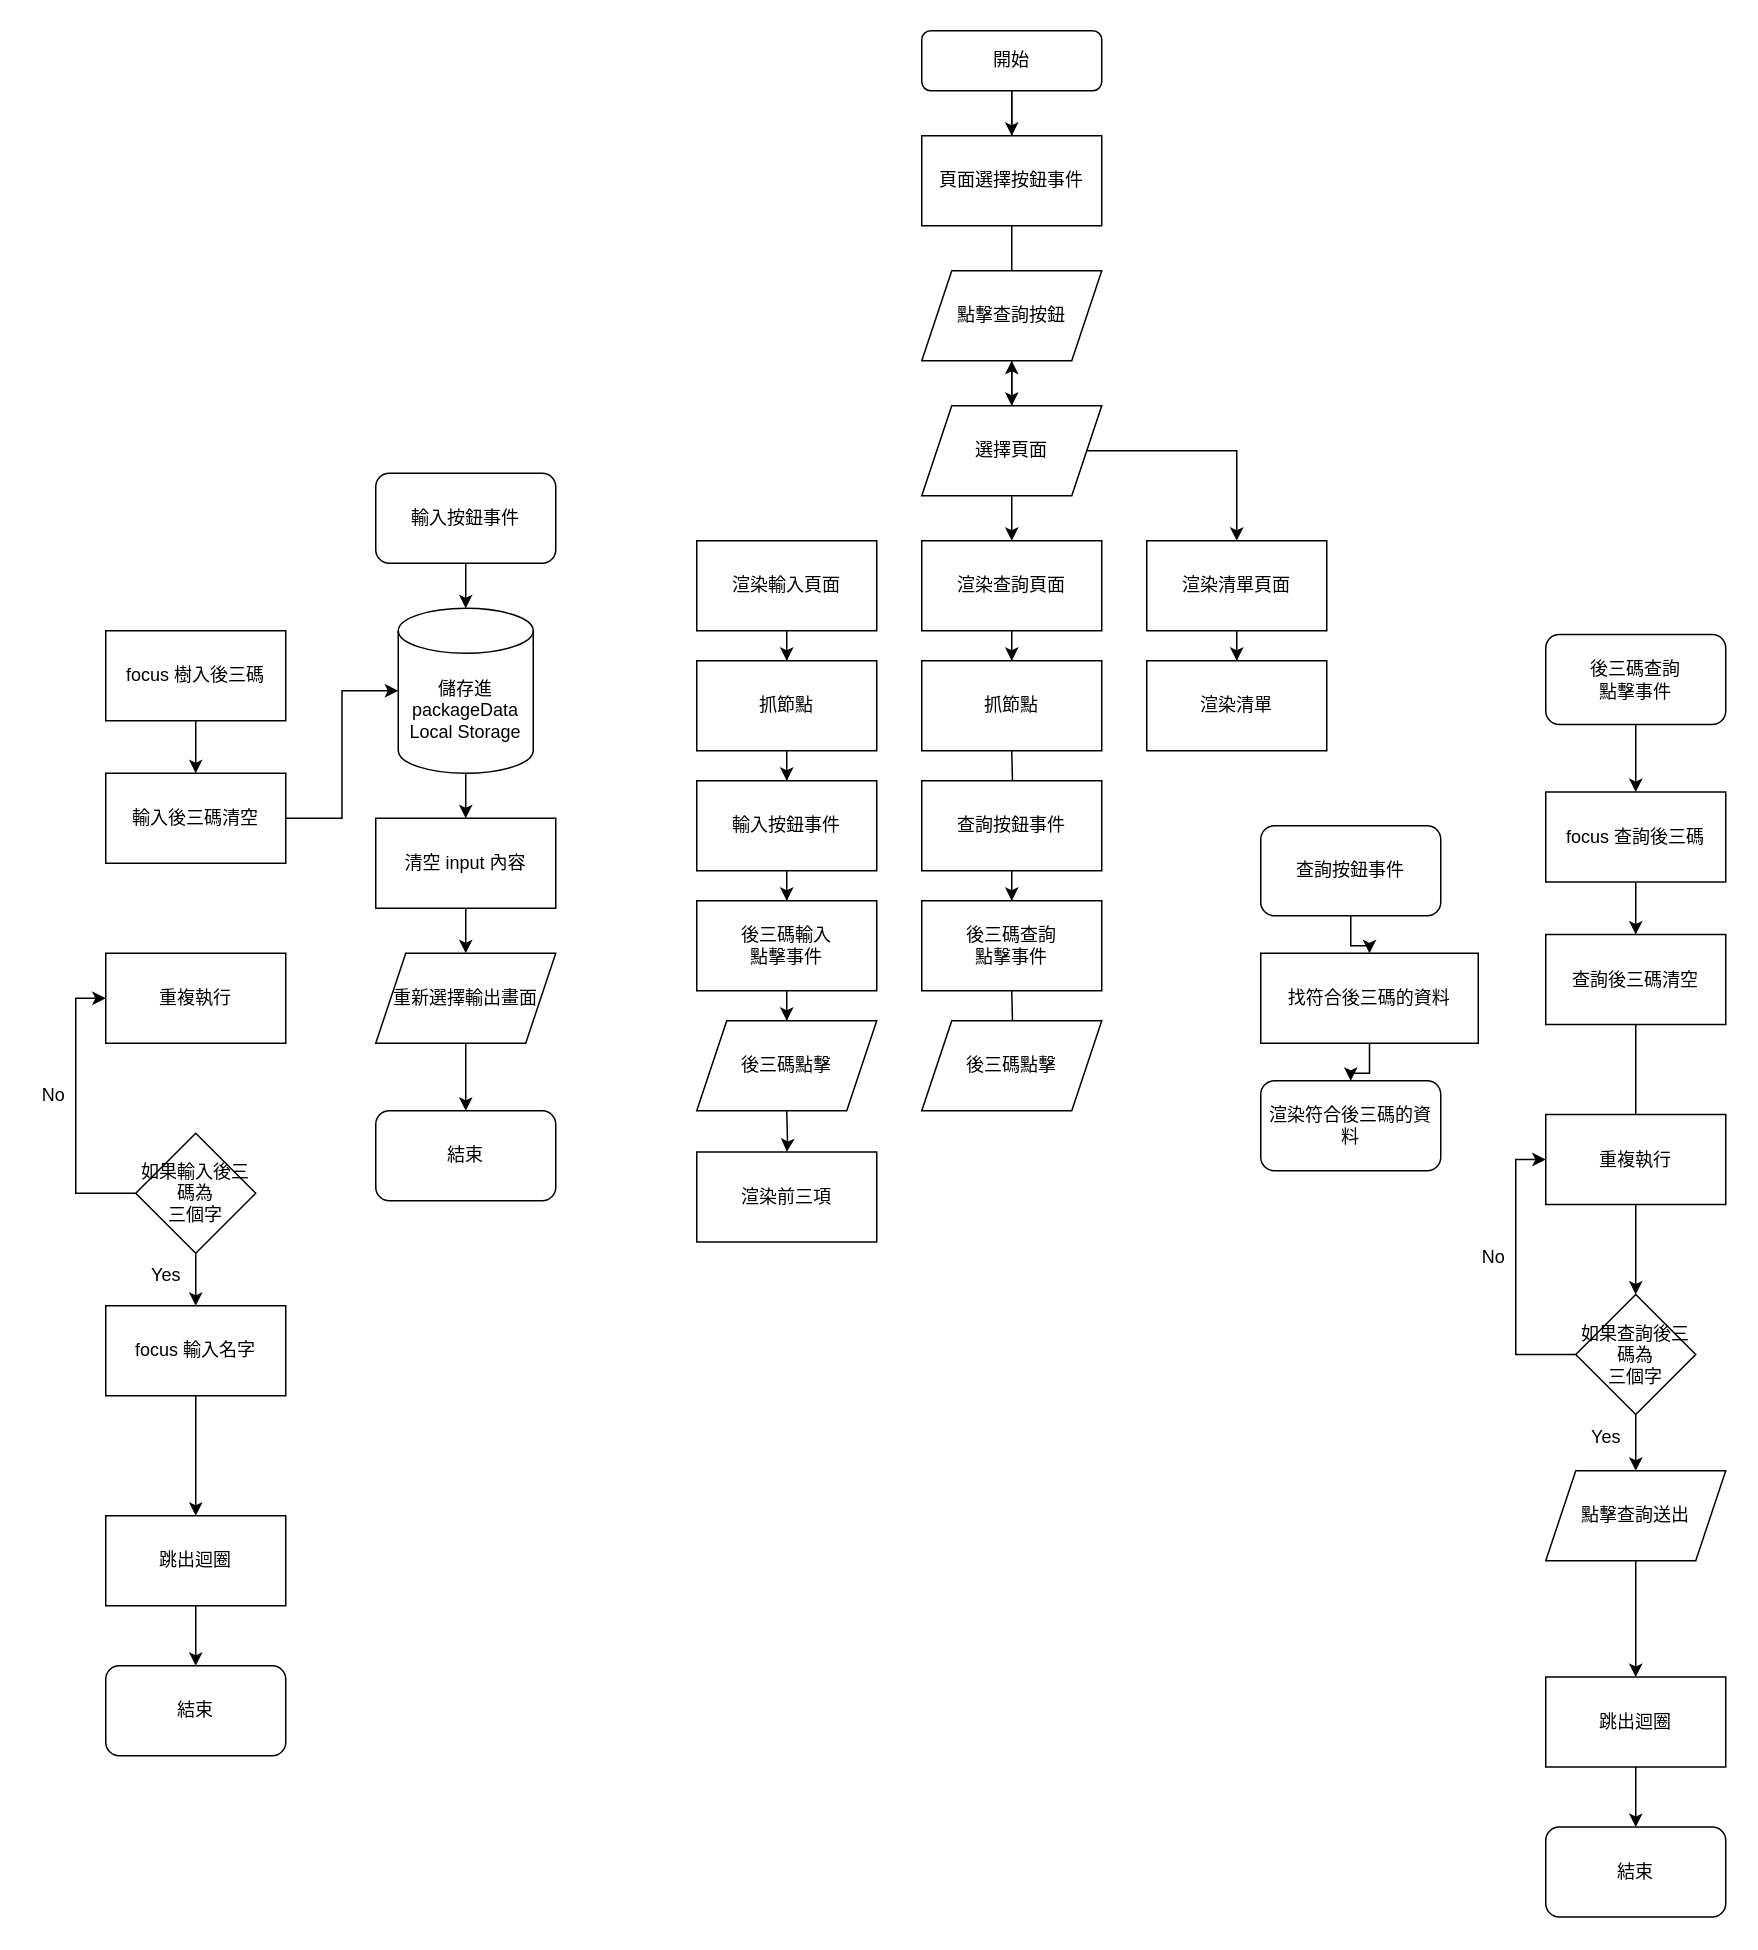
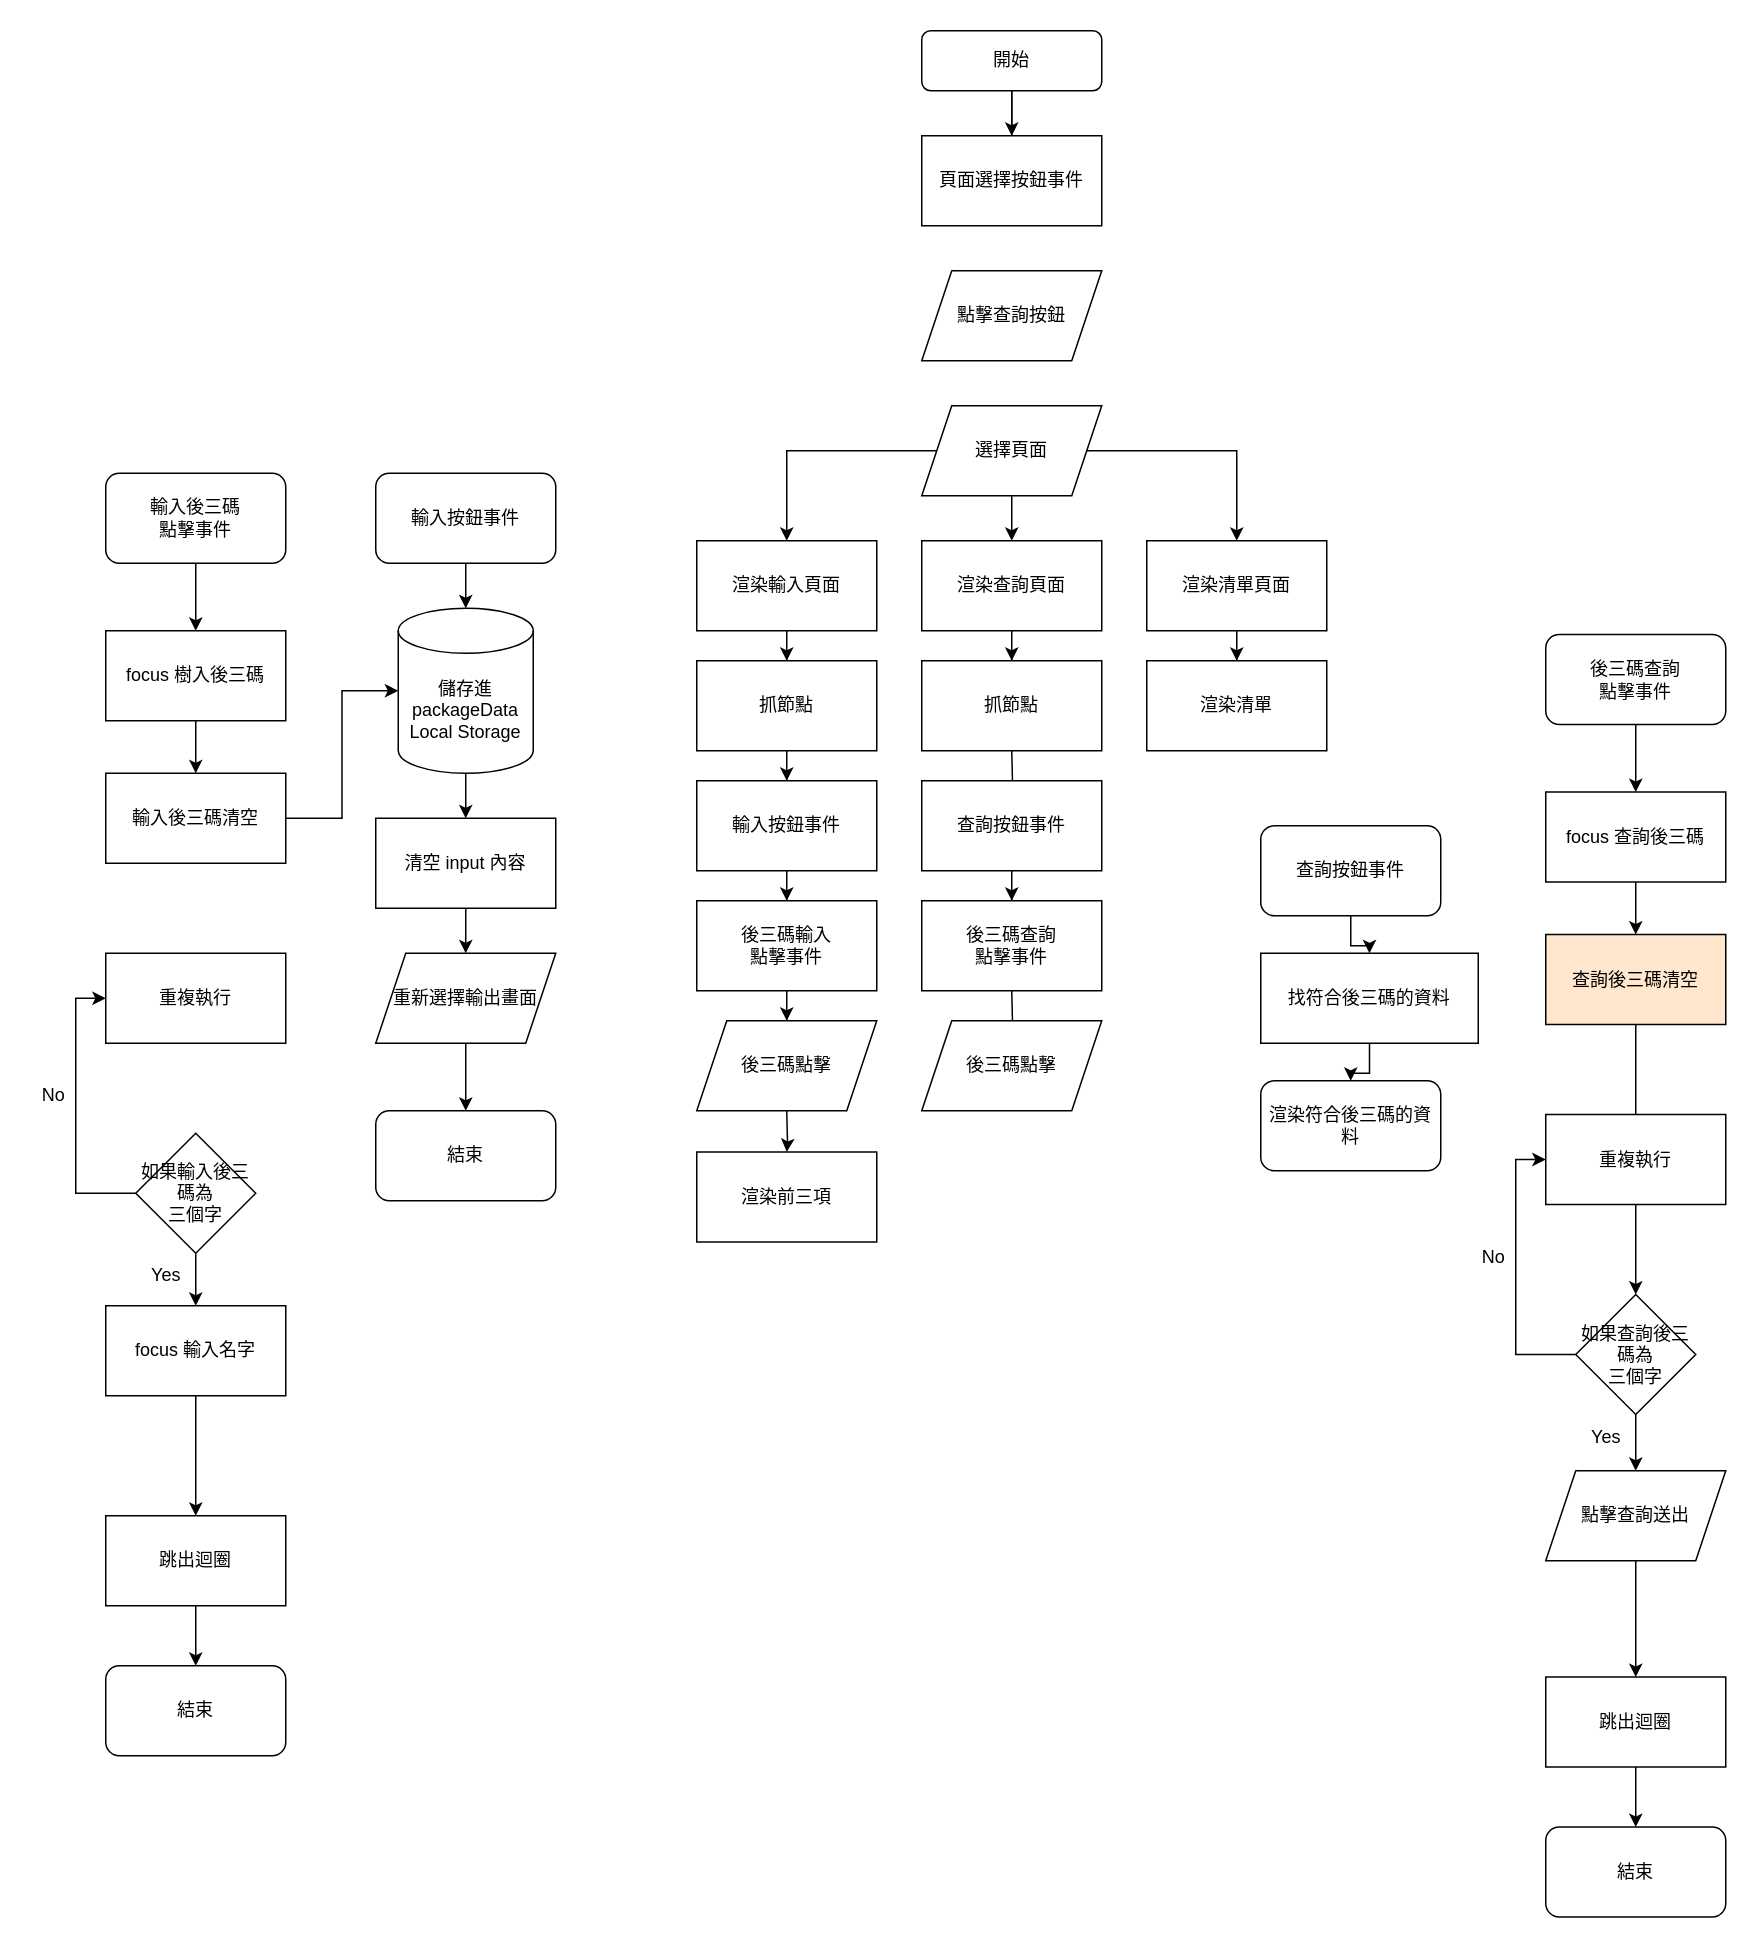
edge "頁面選擇按鈕事件" -> "選擇頁面": removed
edge "選擇頁面" -> "點擊查詢按鈕": now "選擇頁面" -> "渲染輸入頁面"
node "輸入後三碼 點擊事件": added
edge "輸入後三碼 點擊事件" -> "focus 樹入後三碼": added
node "查詢後三碼清空": fillcolor #ffffff -> #ffe6cc
